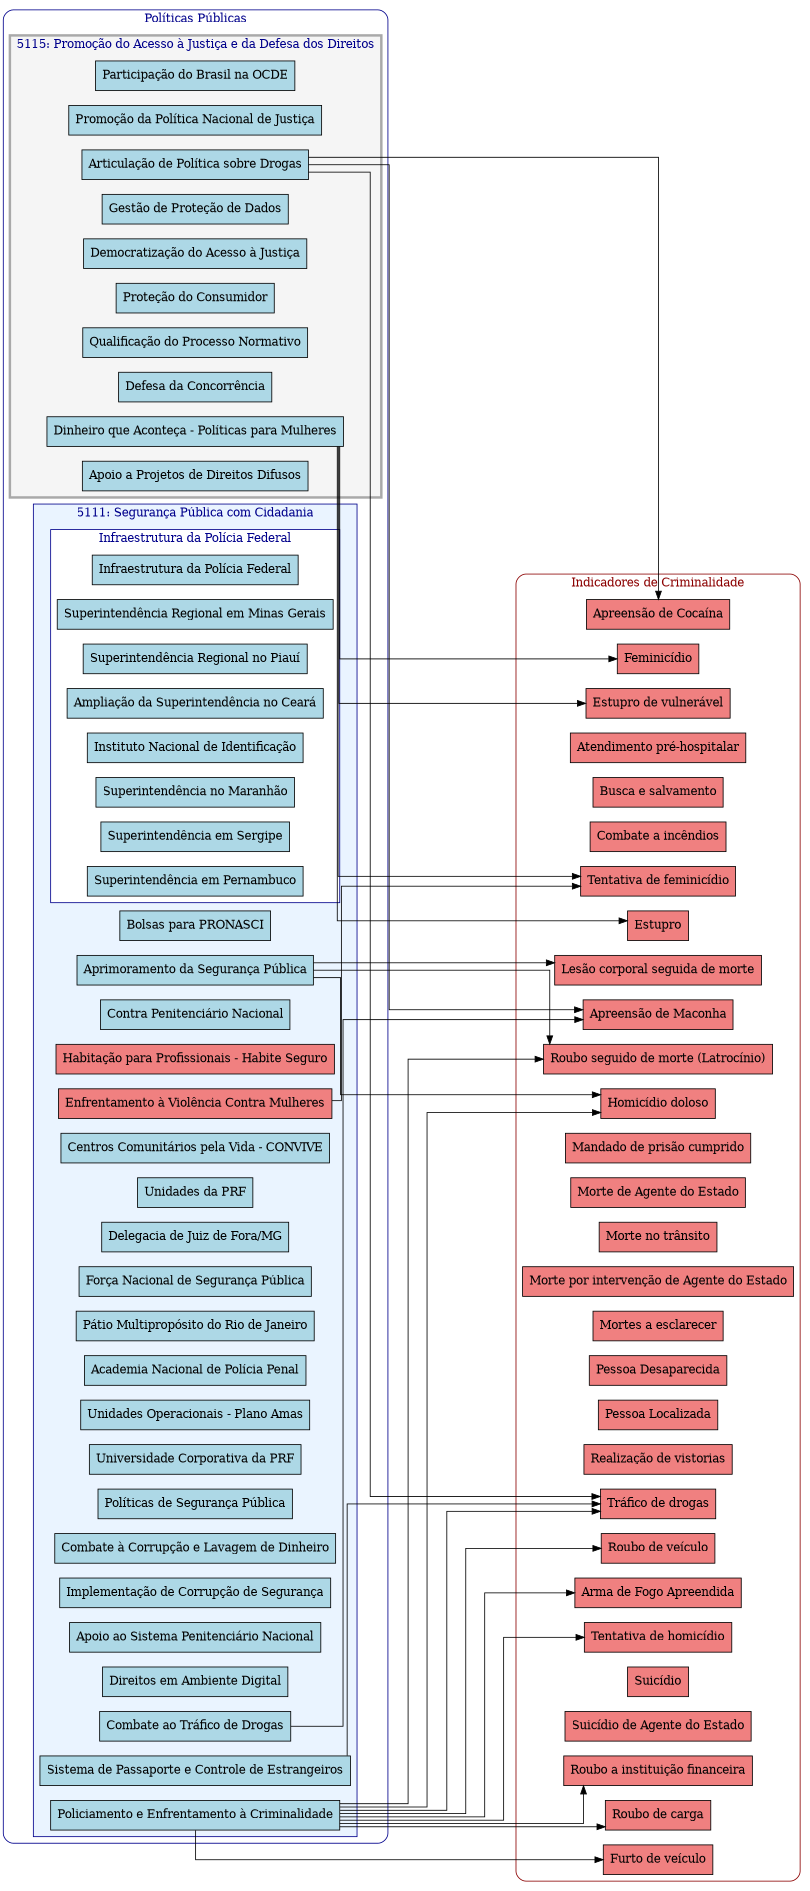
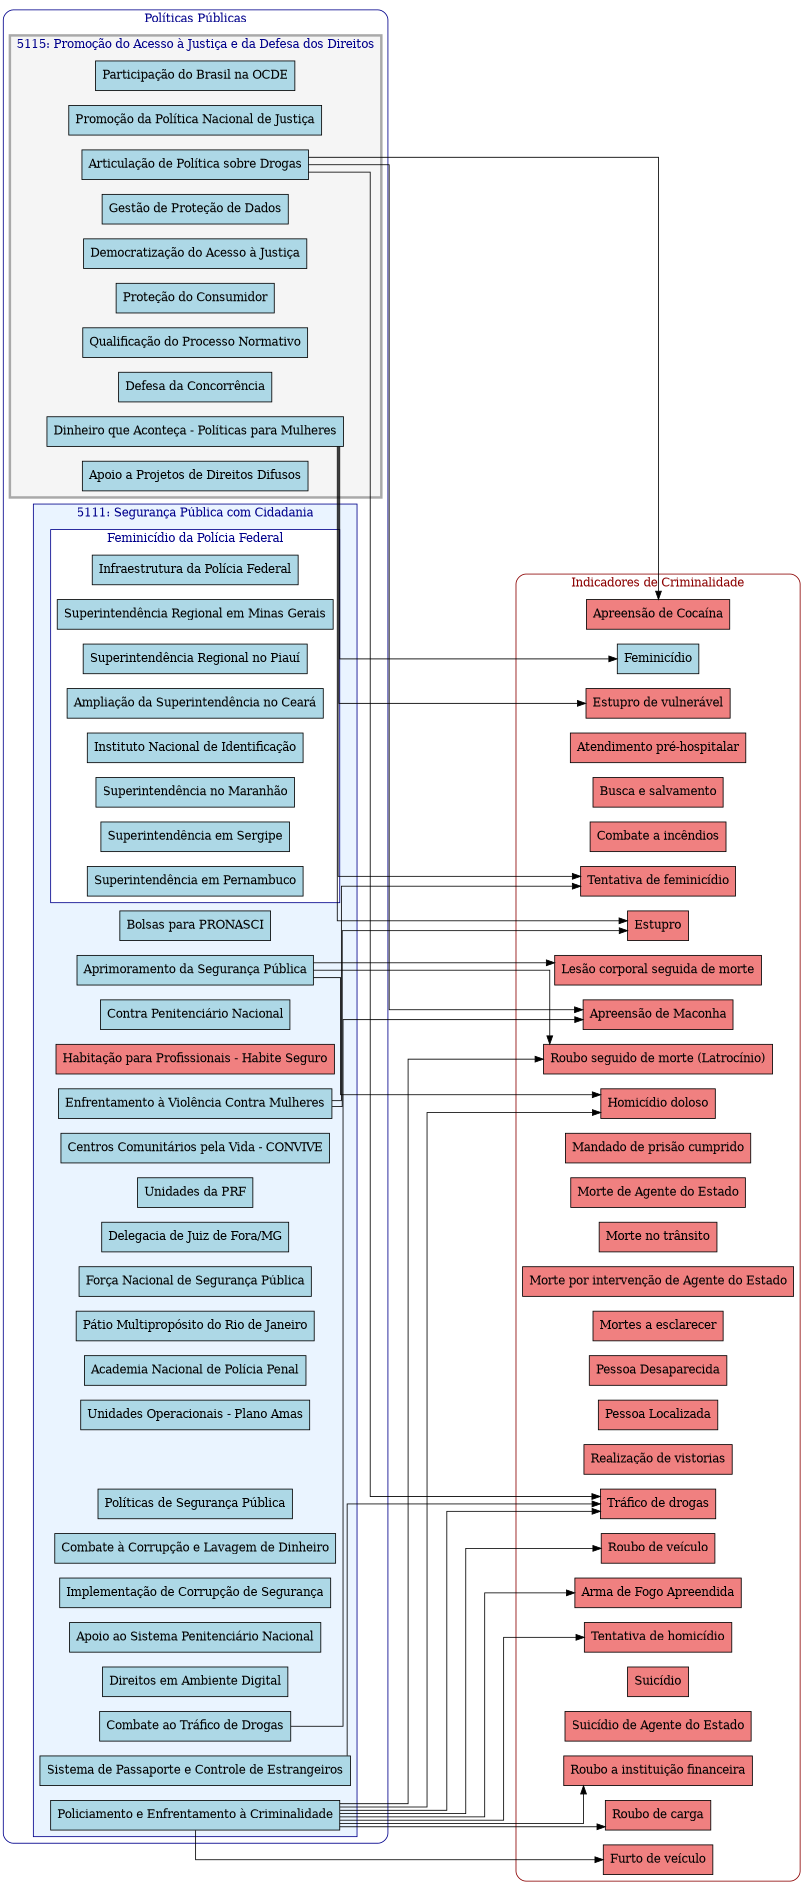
cluster "Infraestrutura da Polícia Federal": label "Infraestrutura da Polícia Federal" -> "Feminicídio da Polícia Federal"
node "Feminicídio": fillcolor lightcoral -> lightblue
edge "Enfrentamento à Violência Contra Mulheres" -> "Estupro": added
node "Enfrentamento à Violência Contra Mulheres": fillcolor lightcoral -> lightblue
node "Universidade Corporativa da PRF": removed
